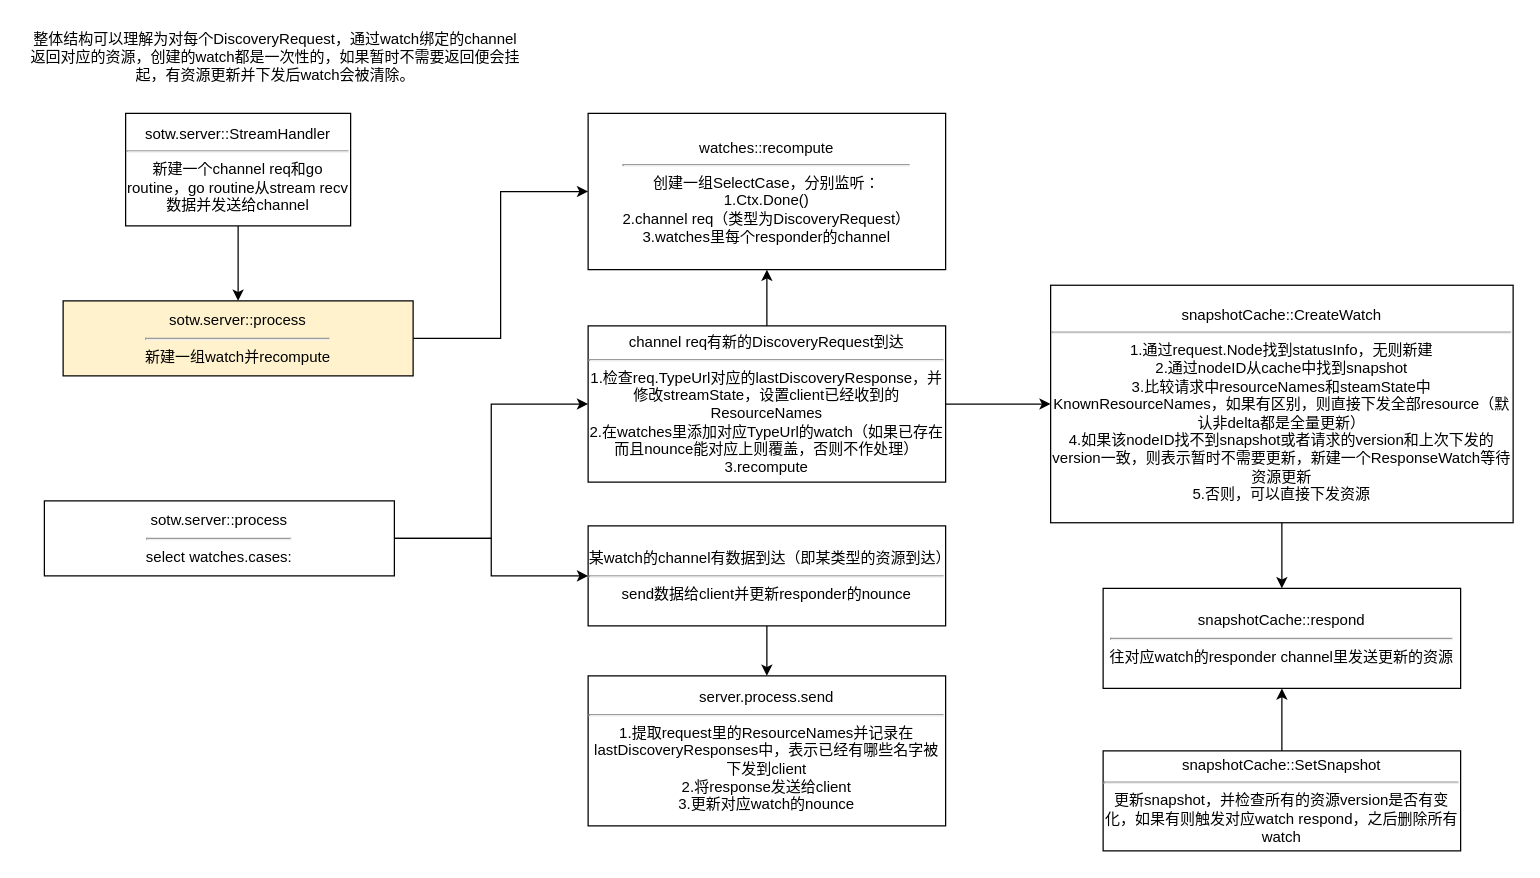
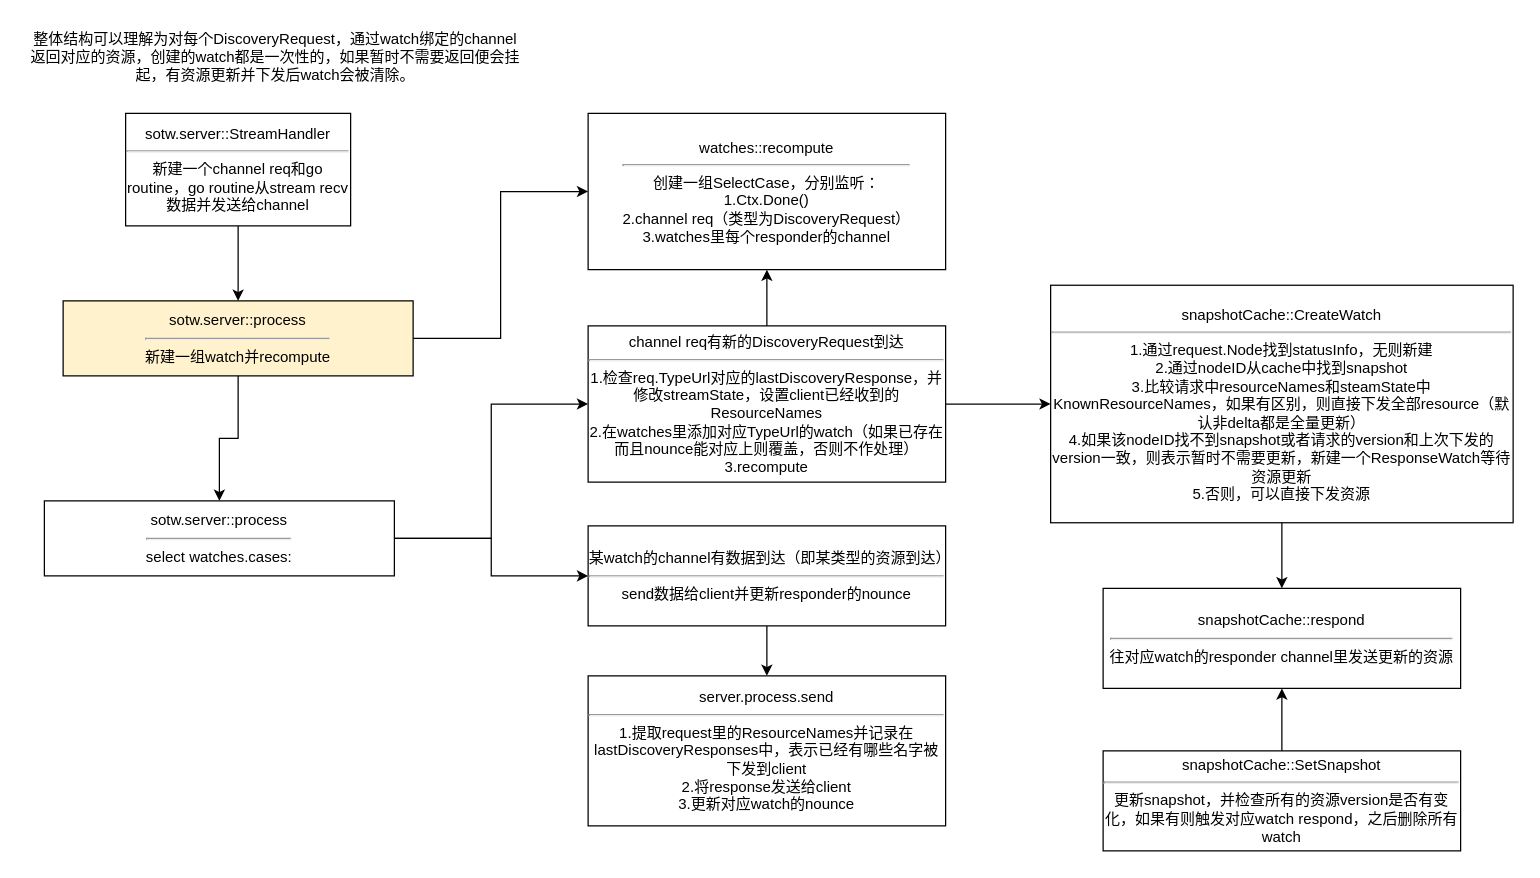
edge "sotw.server::process新建一组watch并recompute" -> "sotw.server::processselect watches.cases:": added
